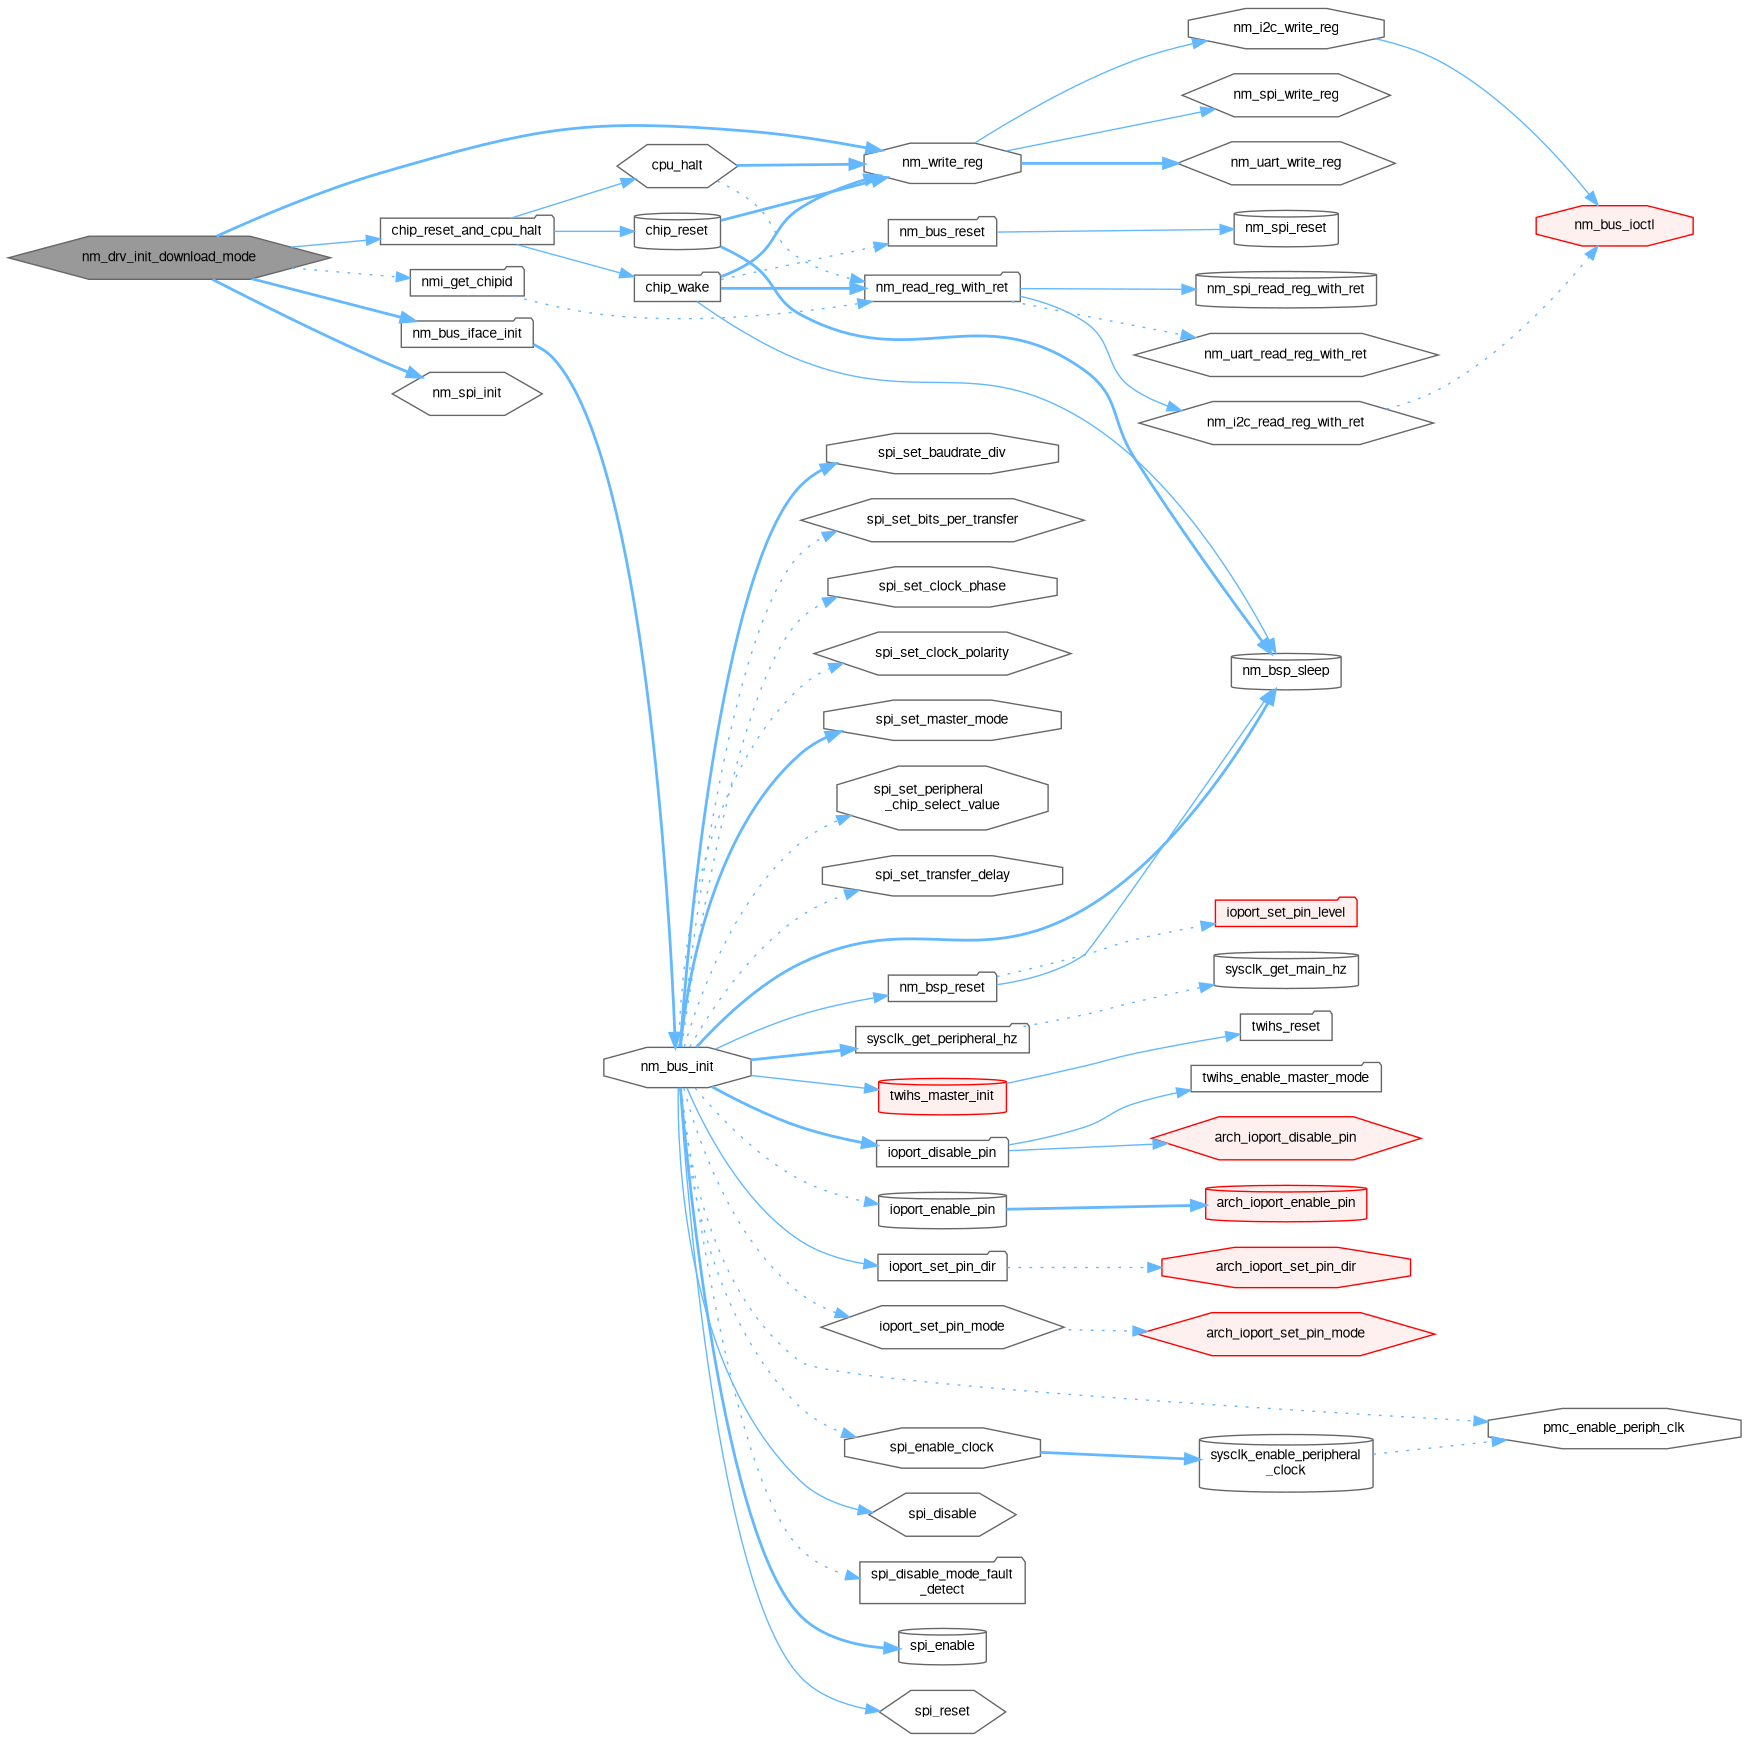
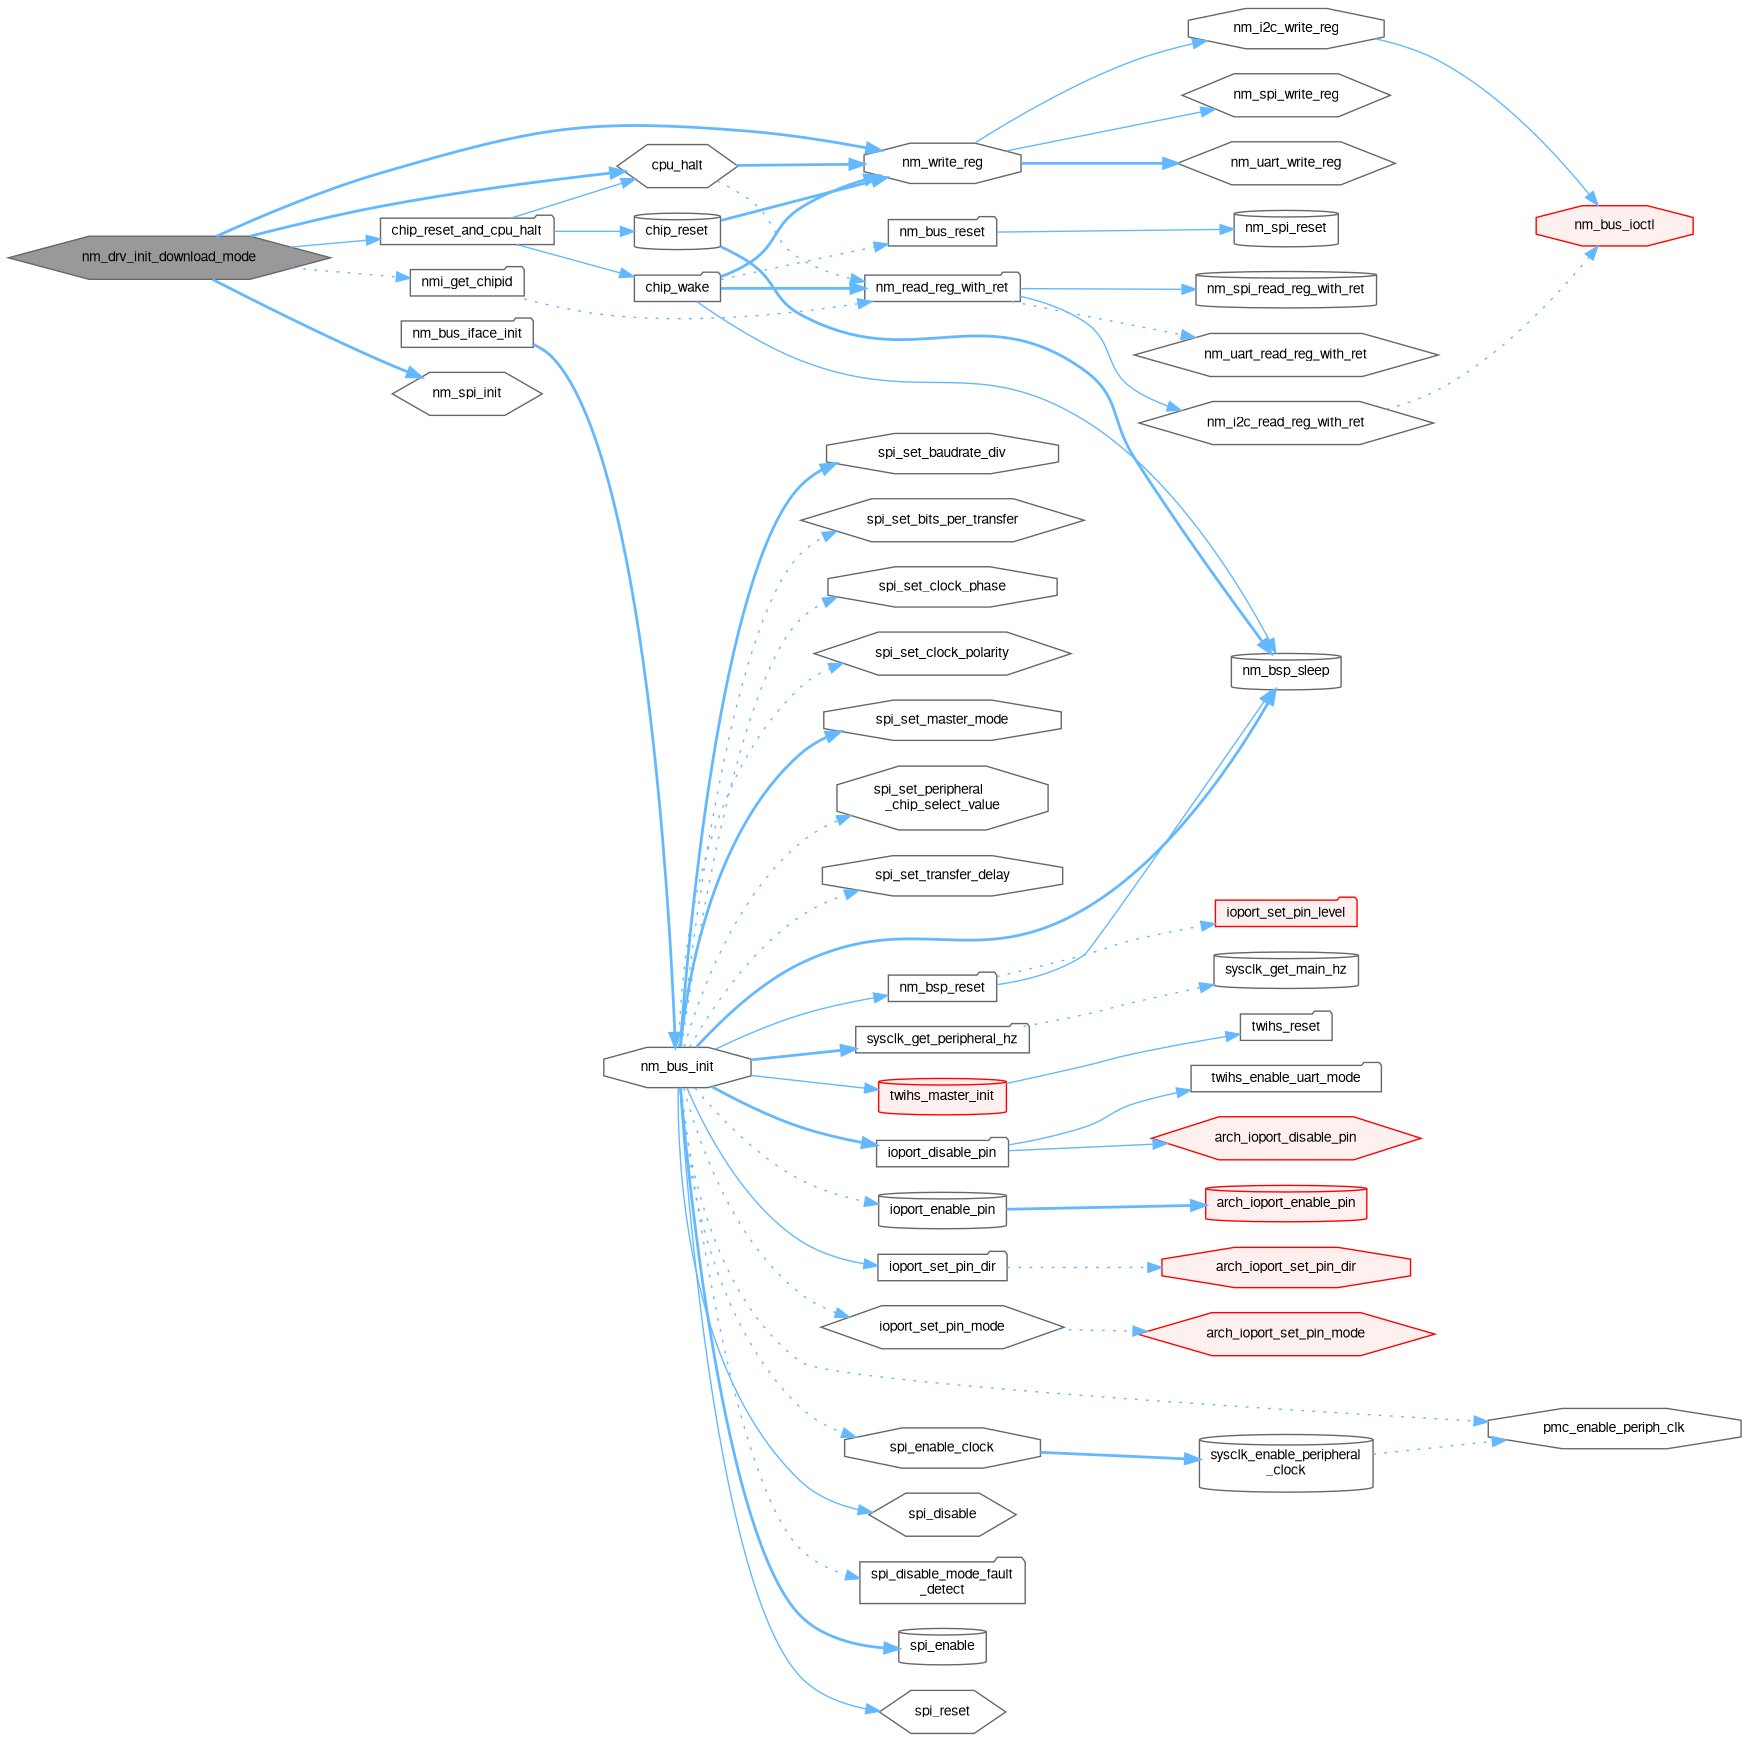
edge "nm_drv_init_download_mode" -> "nm_bus_iface_init": now "nm_drv_init_download_mode" -> "cpu_halt"
node "twihs_enable_master_mode": label "twihs_enable_master_mode" -> "twihs_enable_uart_mode"
